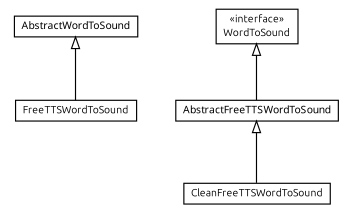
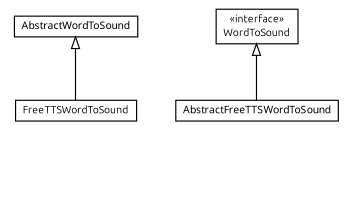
node "CleanFreeTTSWordToSound": removed
